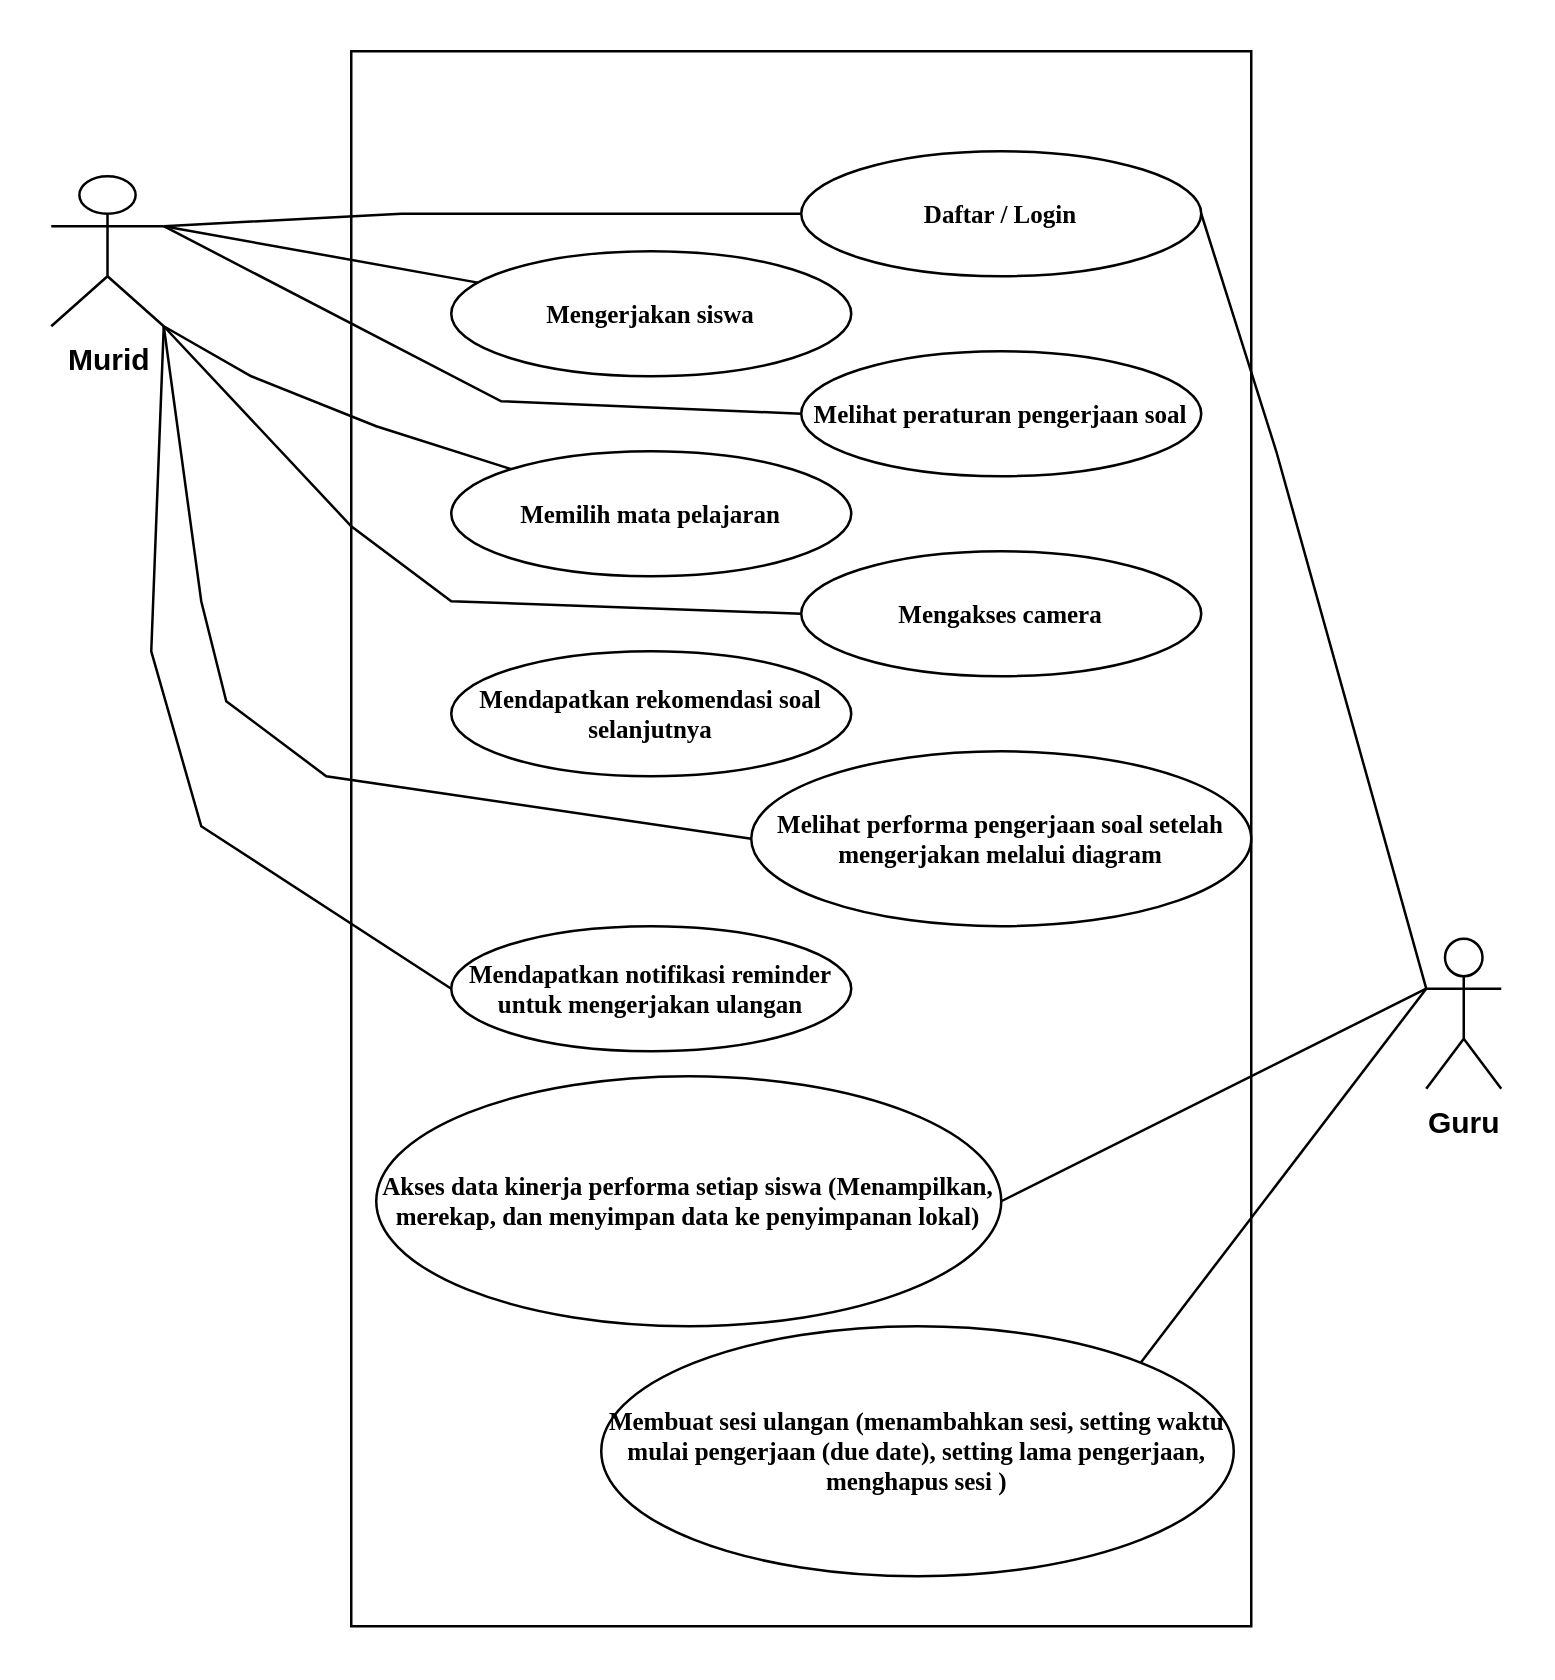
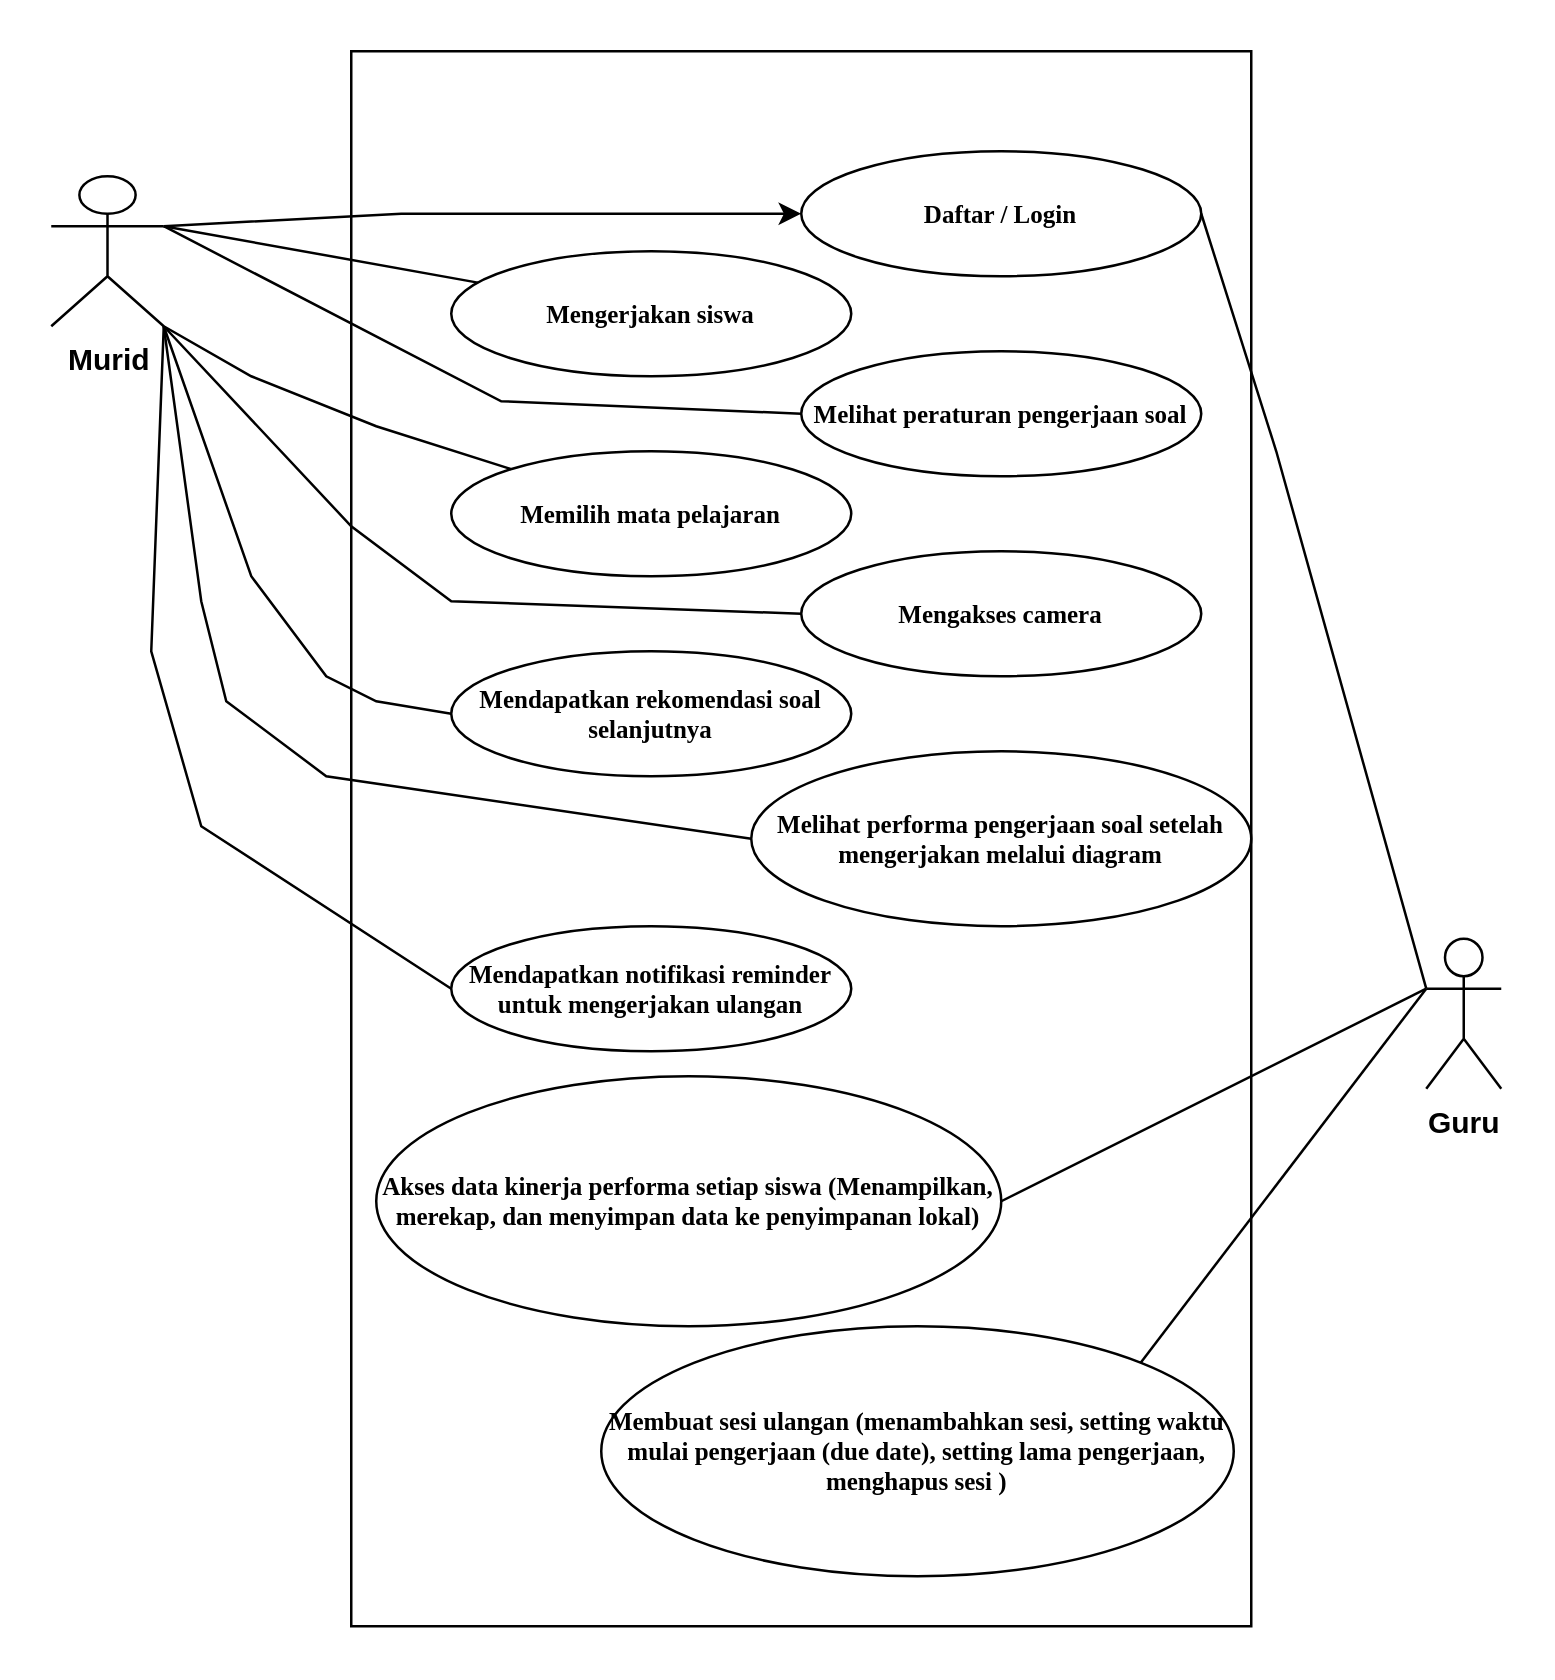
edge "Daftar / Login" -- "Murid": arrowhead none -> classic
edge "Murid" -- "Mendapatkan rekomendasi soal selanjutnya": added
